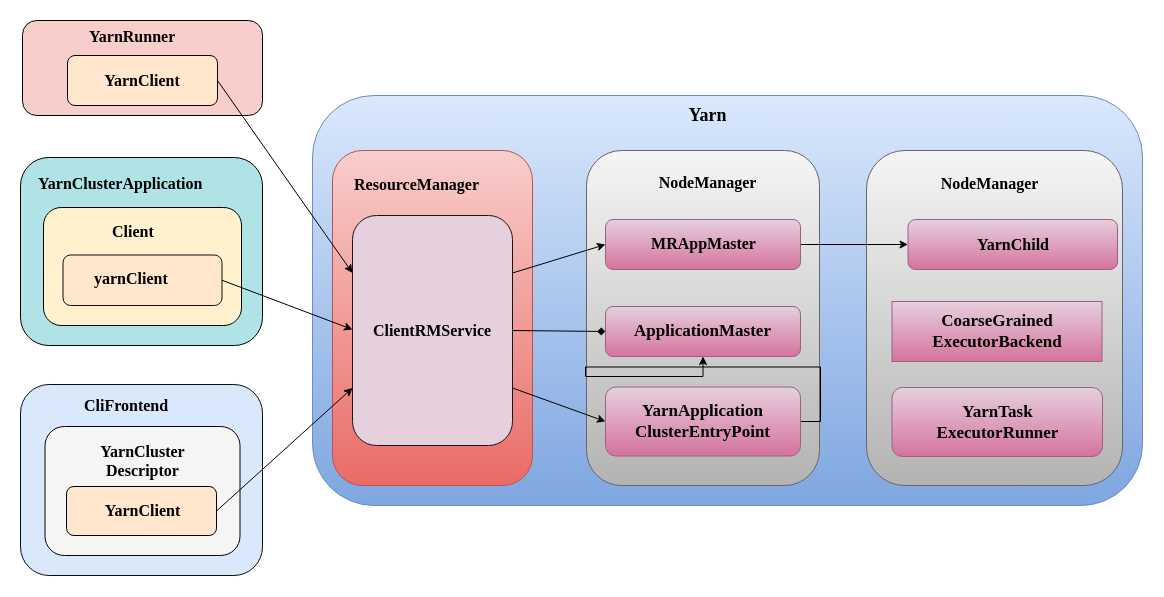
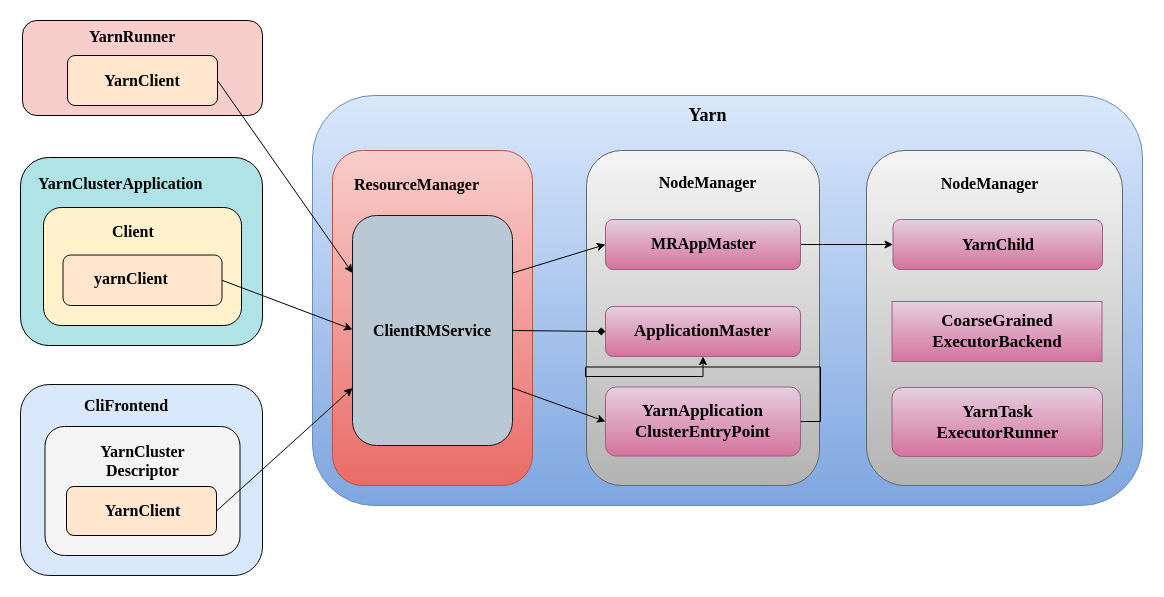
node "YarnChild": moved (1013, 245) -> (998, 245)
node "ClientRMService": fillcolor #e6d0de -> #bac8d3
